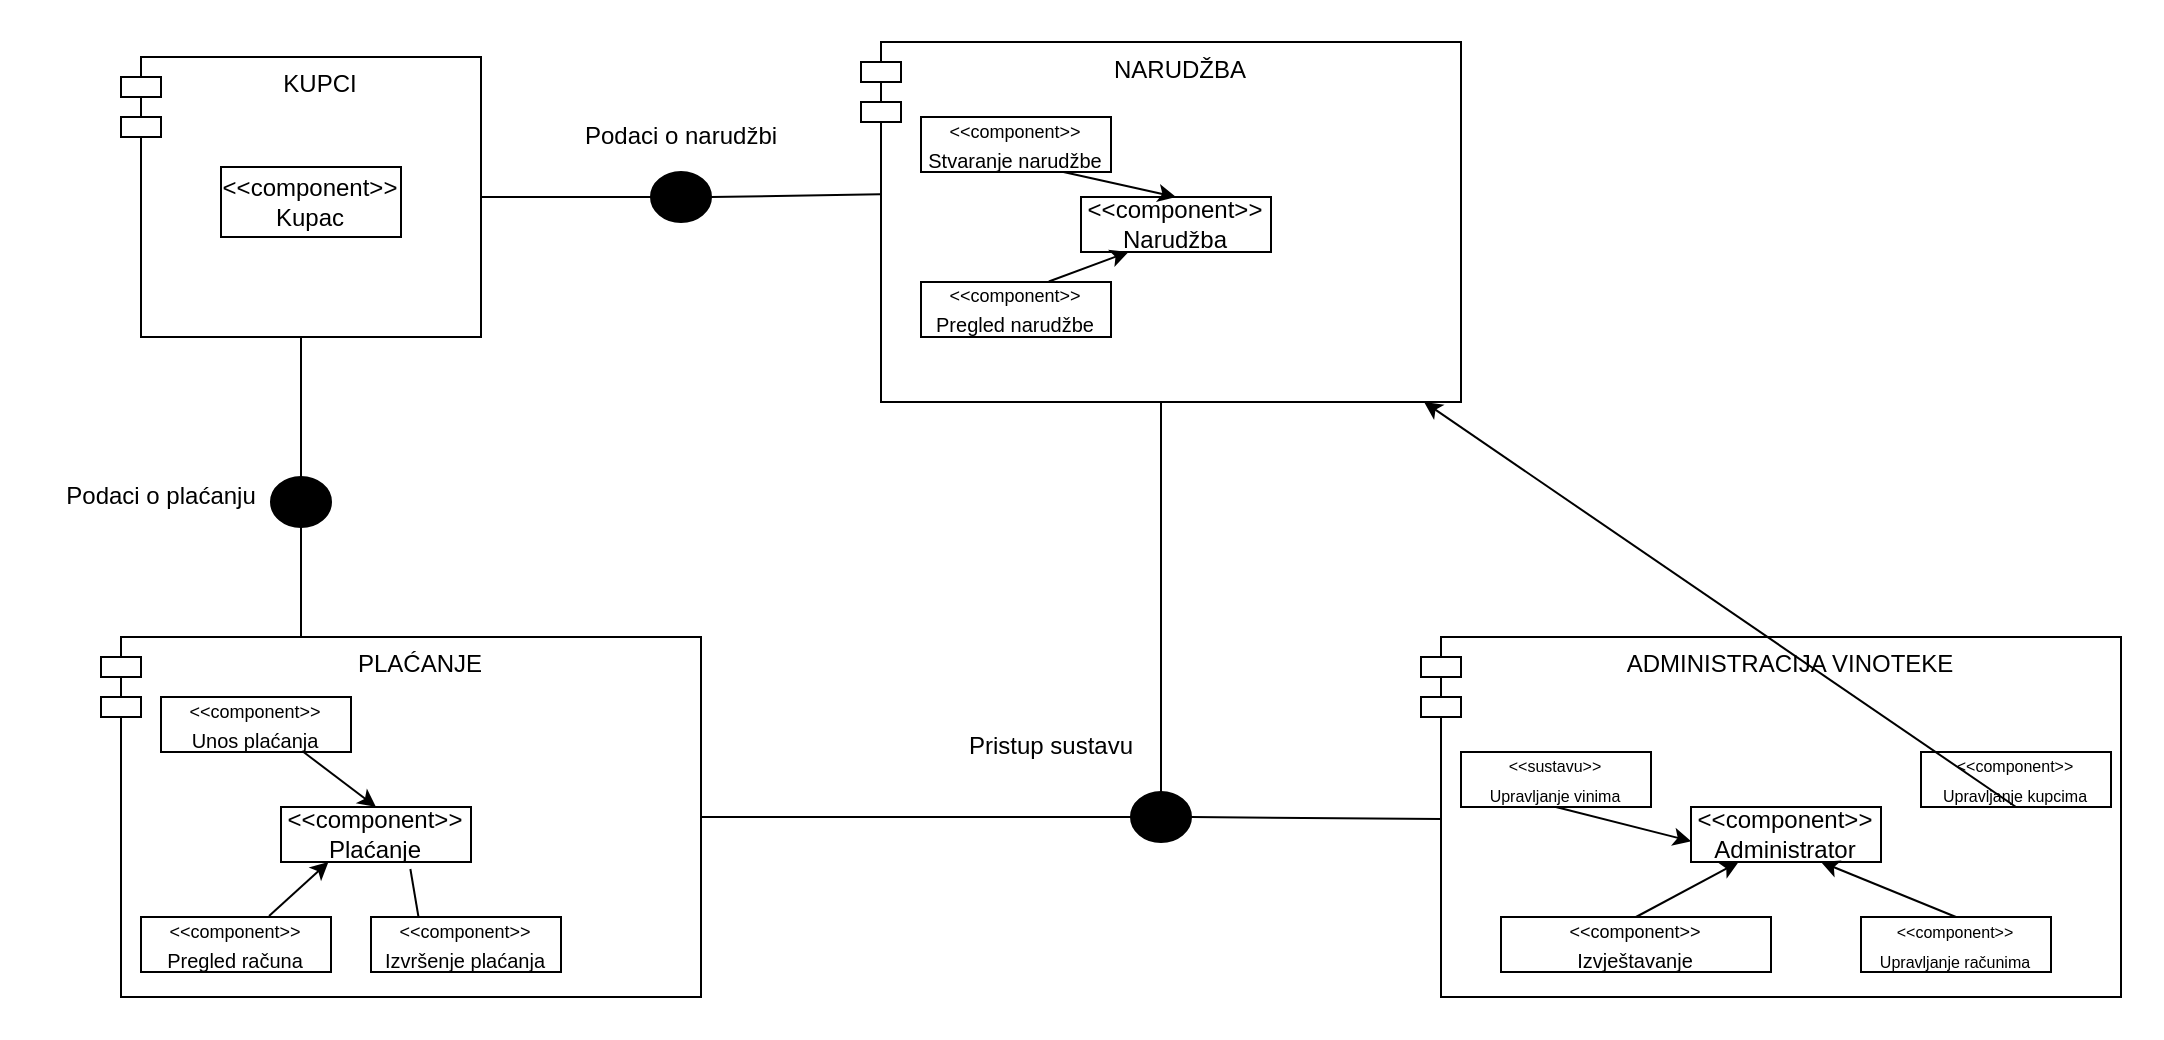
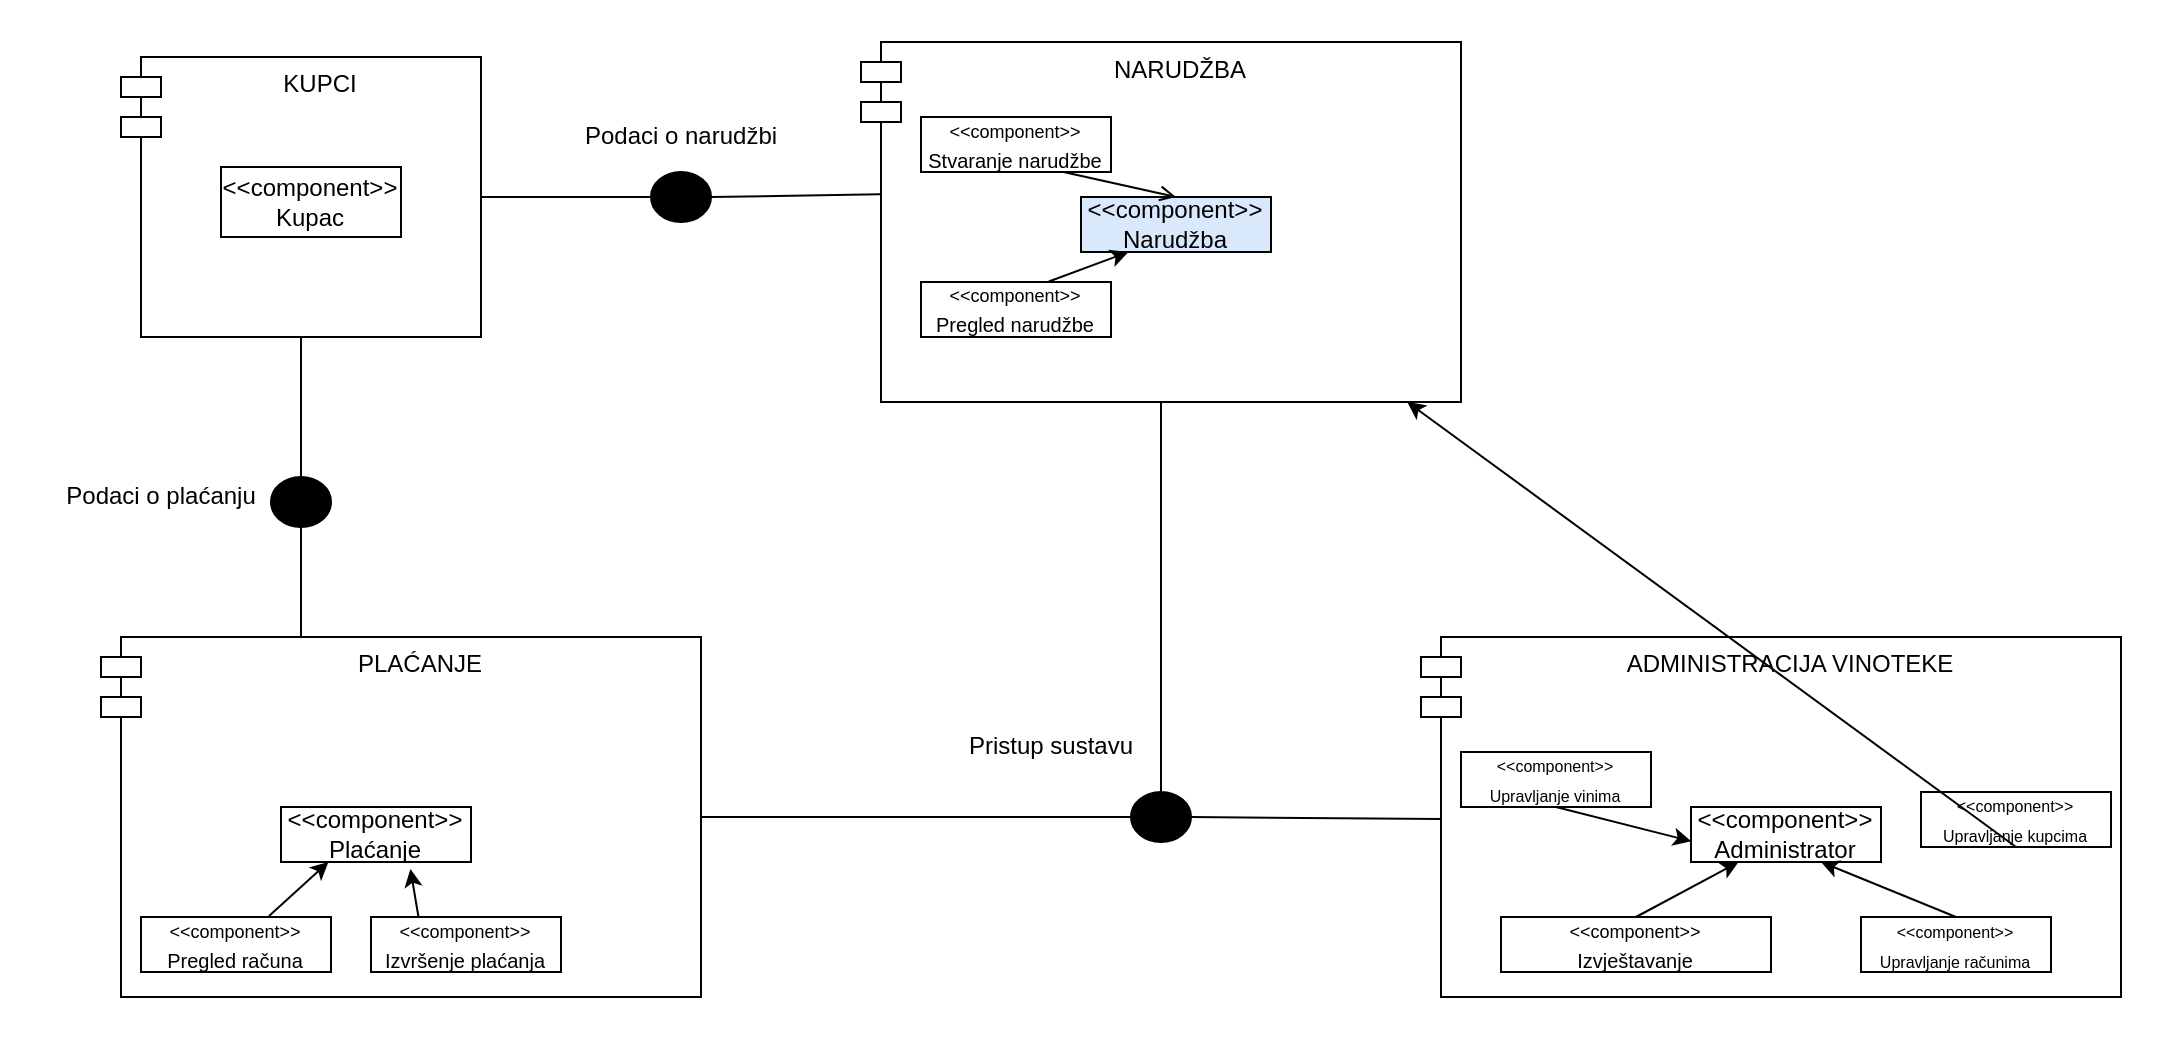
edge "<<component>> Stvaranje narudžbe" -> "<<component>> Narudžba": arrowhead classic -> open
node "<<component>> Narudžba": fillcolor #ffffff -> #dae8fc
node "<<component>> Unos plaćanja": removed
edge "<<component>> Unos plaćanja" -> "<<component>> Plaćanje": removed
node "<<sustavu>> Upravljanje vinima": label "<<sustavu>> Upravljanje vinima" -> "<<component>> Upravljanje vinima"
node "<<component>> Upravljanje kupcima": moved (2016, 780) -> (2016, 820)
edge "<<component>> Plaćanje" -- "<<component>> Izvršenje plaćanja": arrowhead none -> classic
